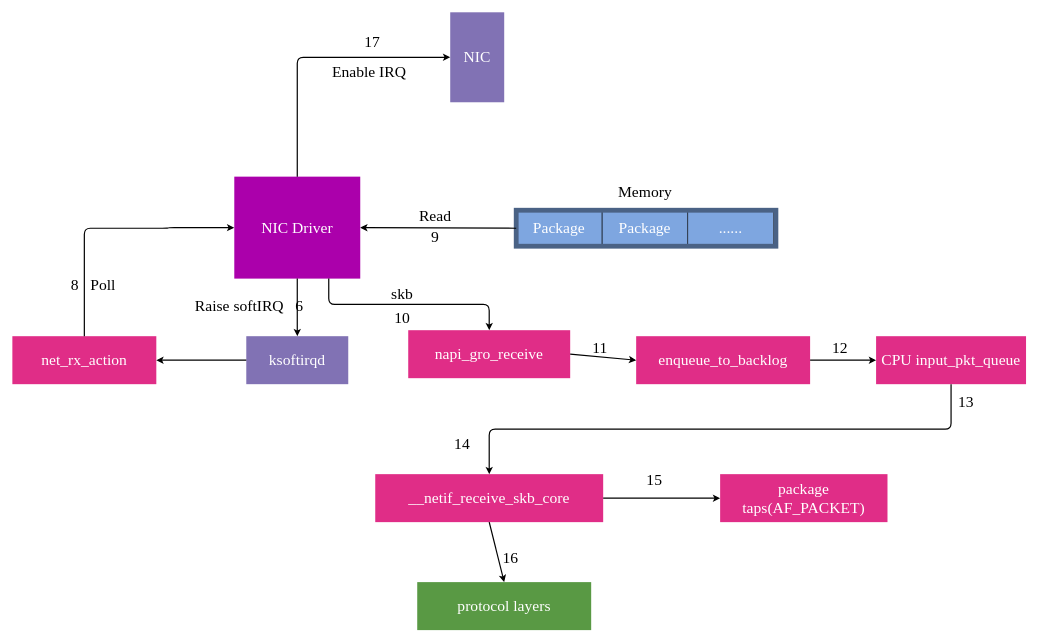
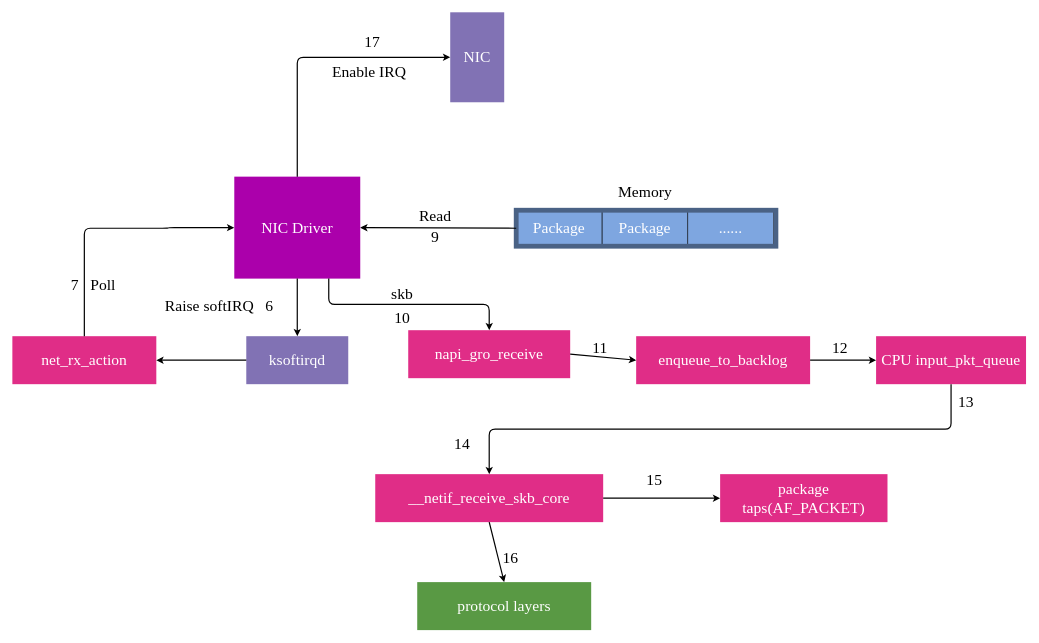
node "8 Poll": label "8 Poll" -> "7 Poll"
node "Raise softIRQ 6": moved (249, 306) -> (219, 306)
